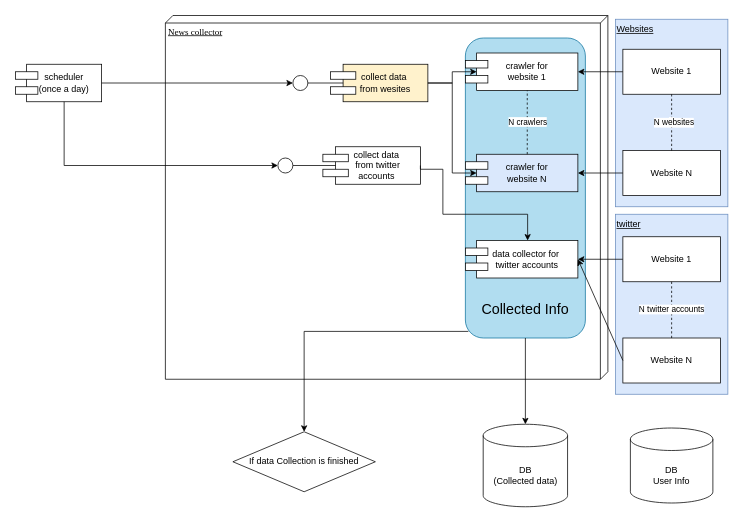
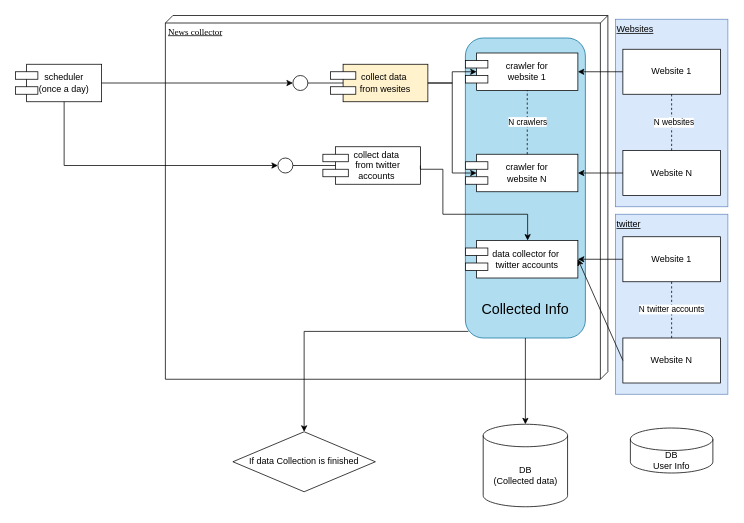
node "crawler for website N": fillcolor #dae8fc -> #ffffff
node "DB User Info": size 83x75 -> 83x45
